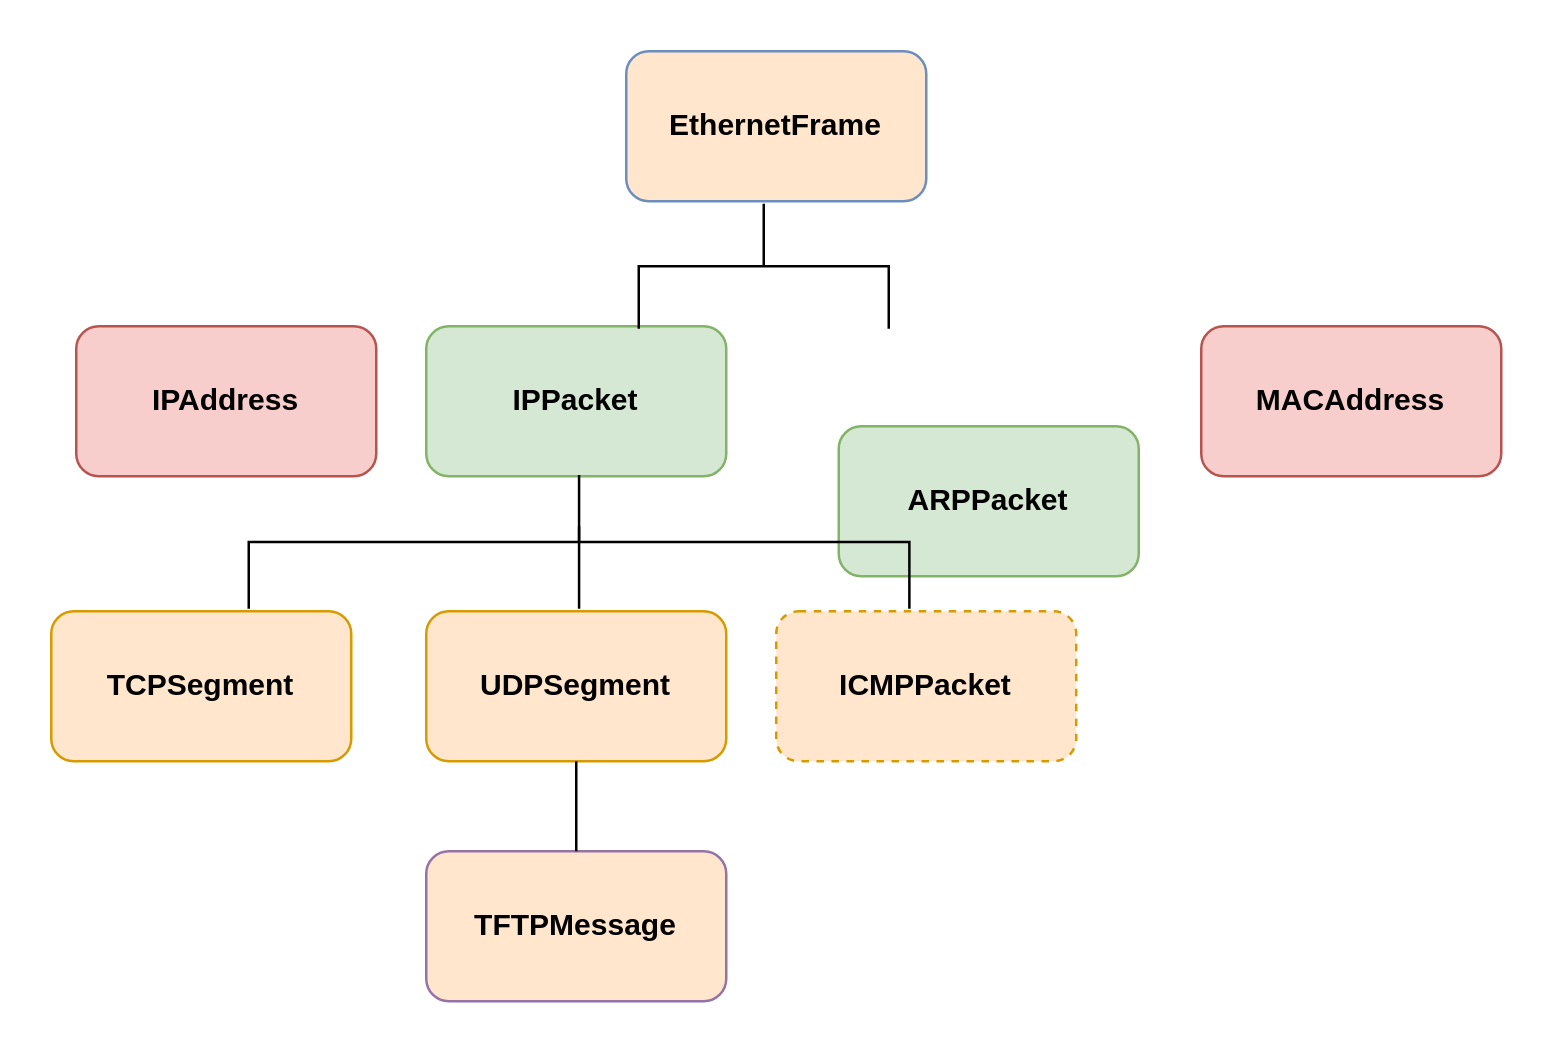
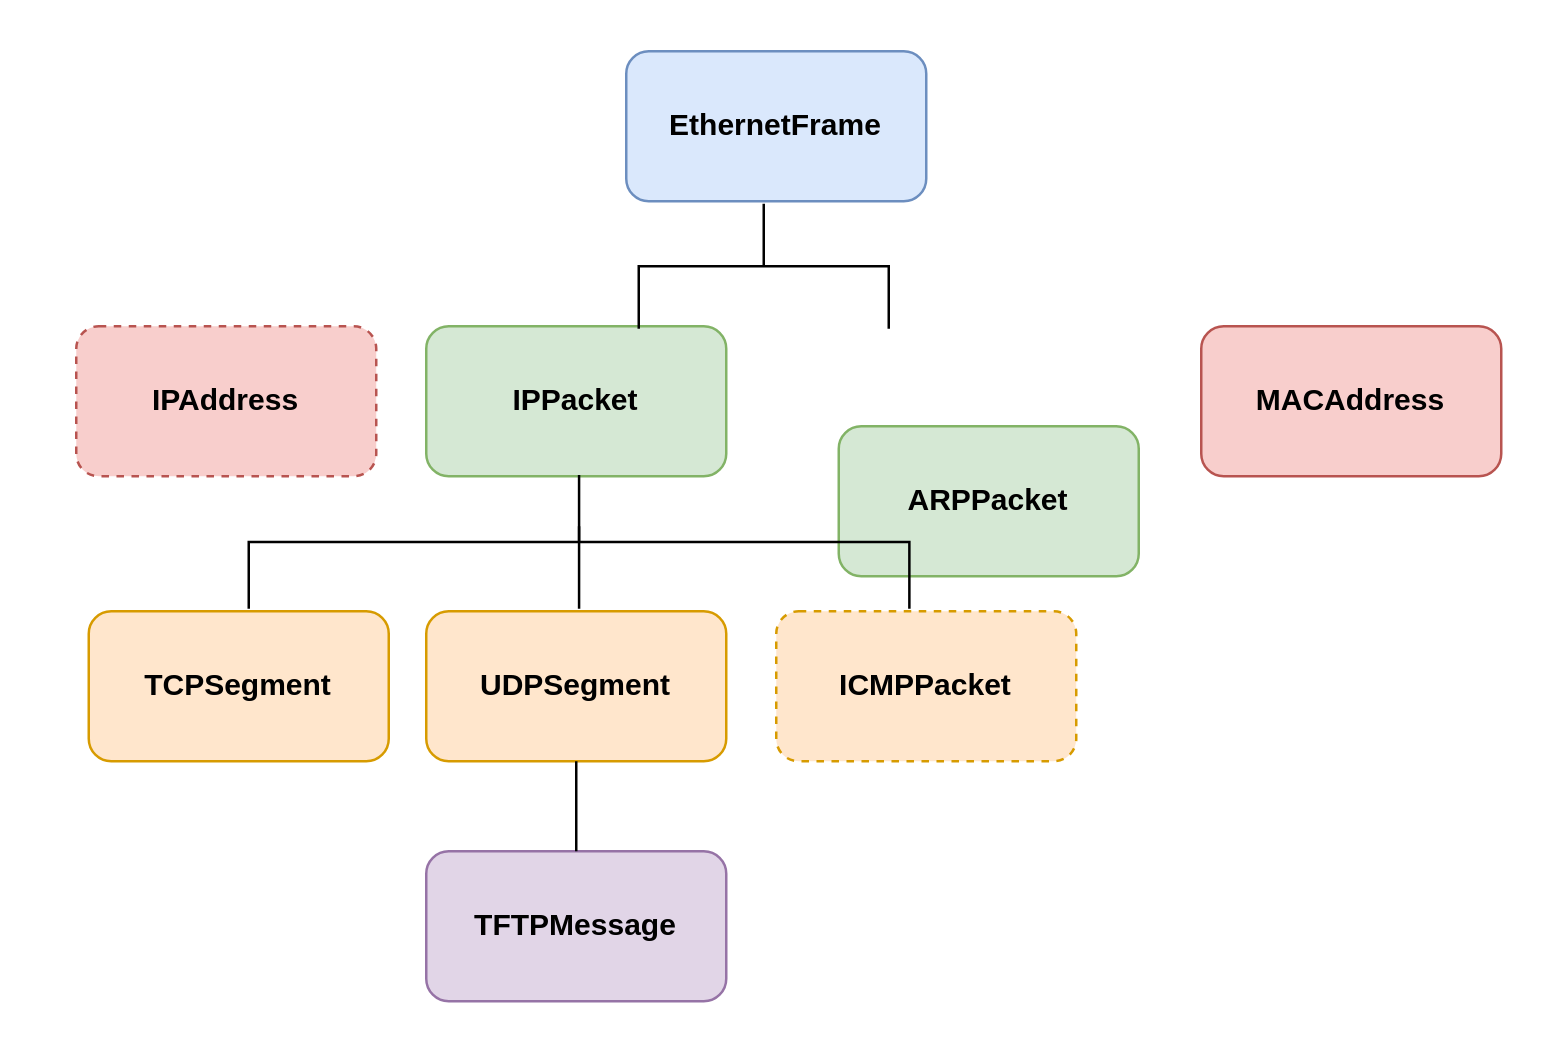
node "EthernetFrame": fillcolor #ffe6cc -> #dae8fc
node "IPAddress": style solid -> dashed
node "TCPSegment": moved (201, 686) -> (239, 686)
node "TFTPMessage": fillcolor #ffe6cc -> #e1d5e7
